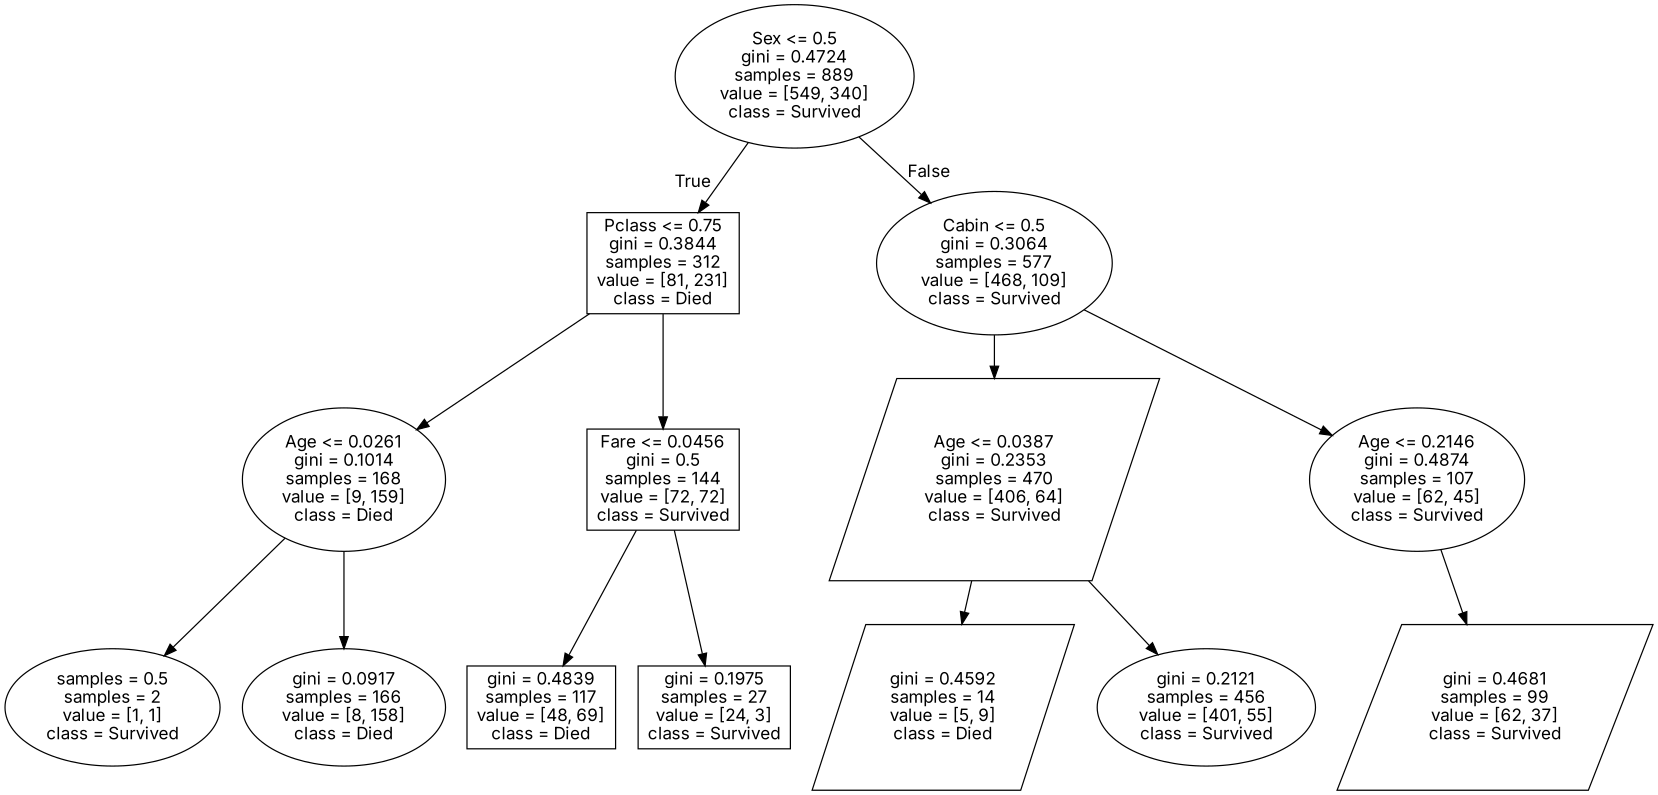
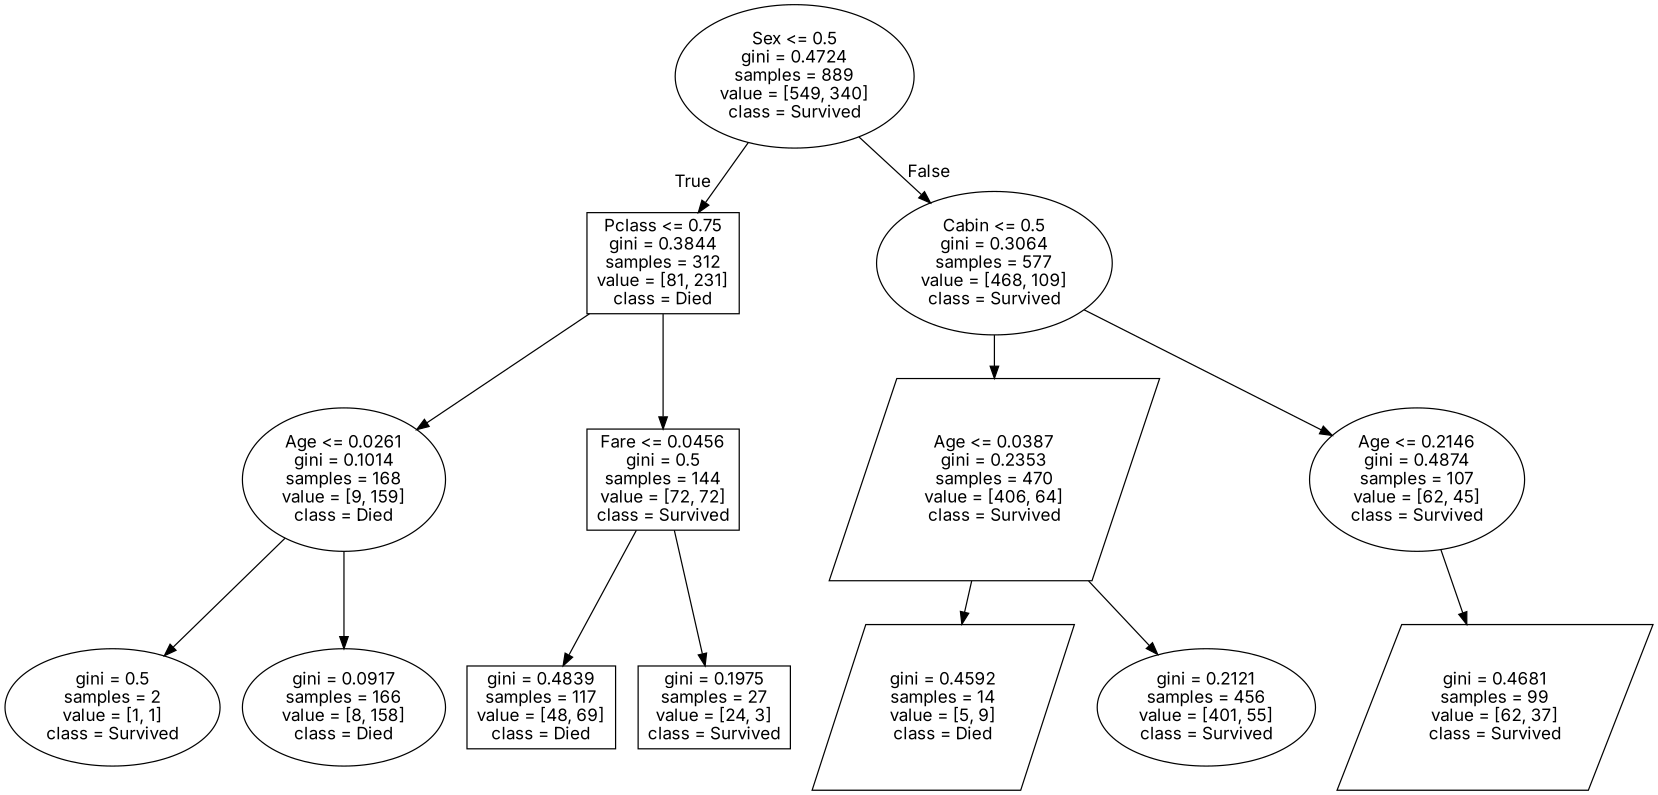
node "samples = 0.5 samples = 2 value = [1, 1] class = Survived": label "samples = 0.5 samples = 2 value = [1, 1] class = Survived" -> "gini = 0.5 samples = 2 value = [1, 1] class = Survived"
